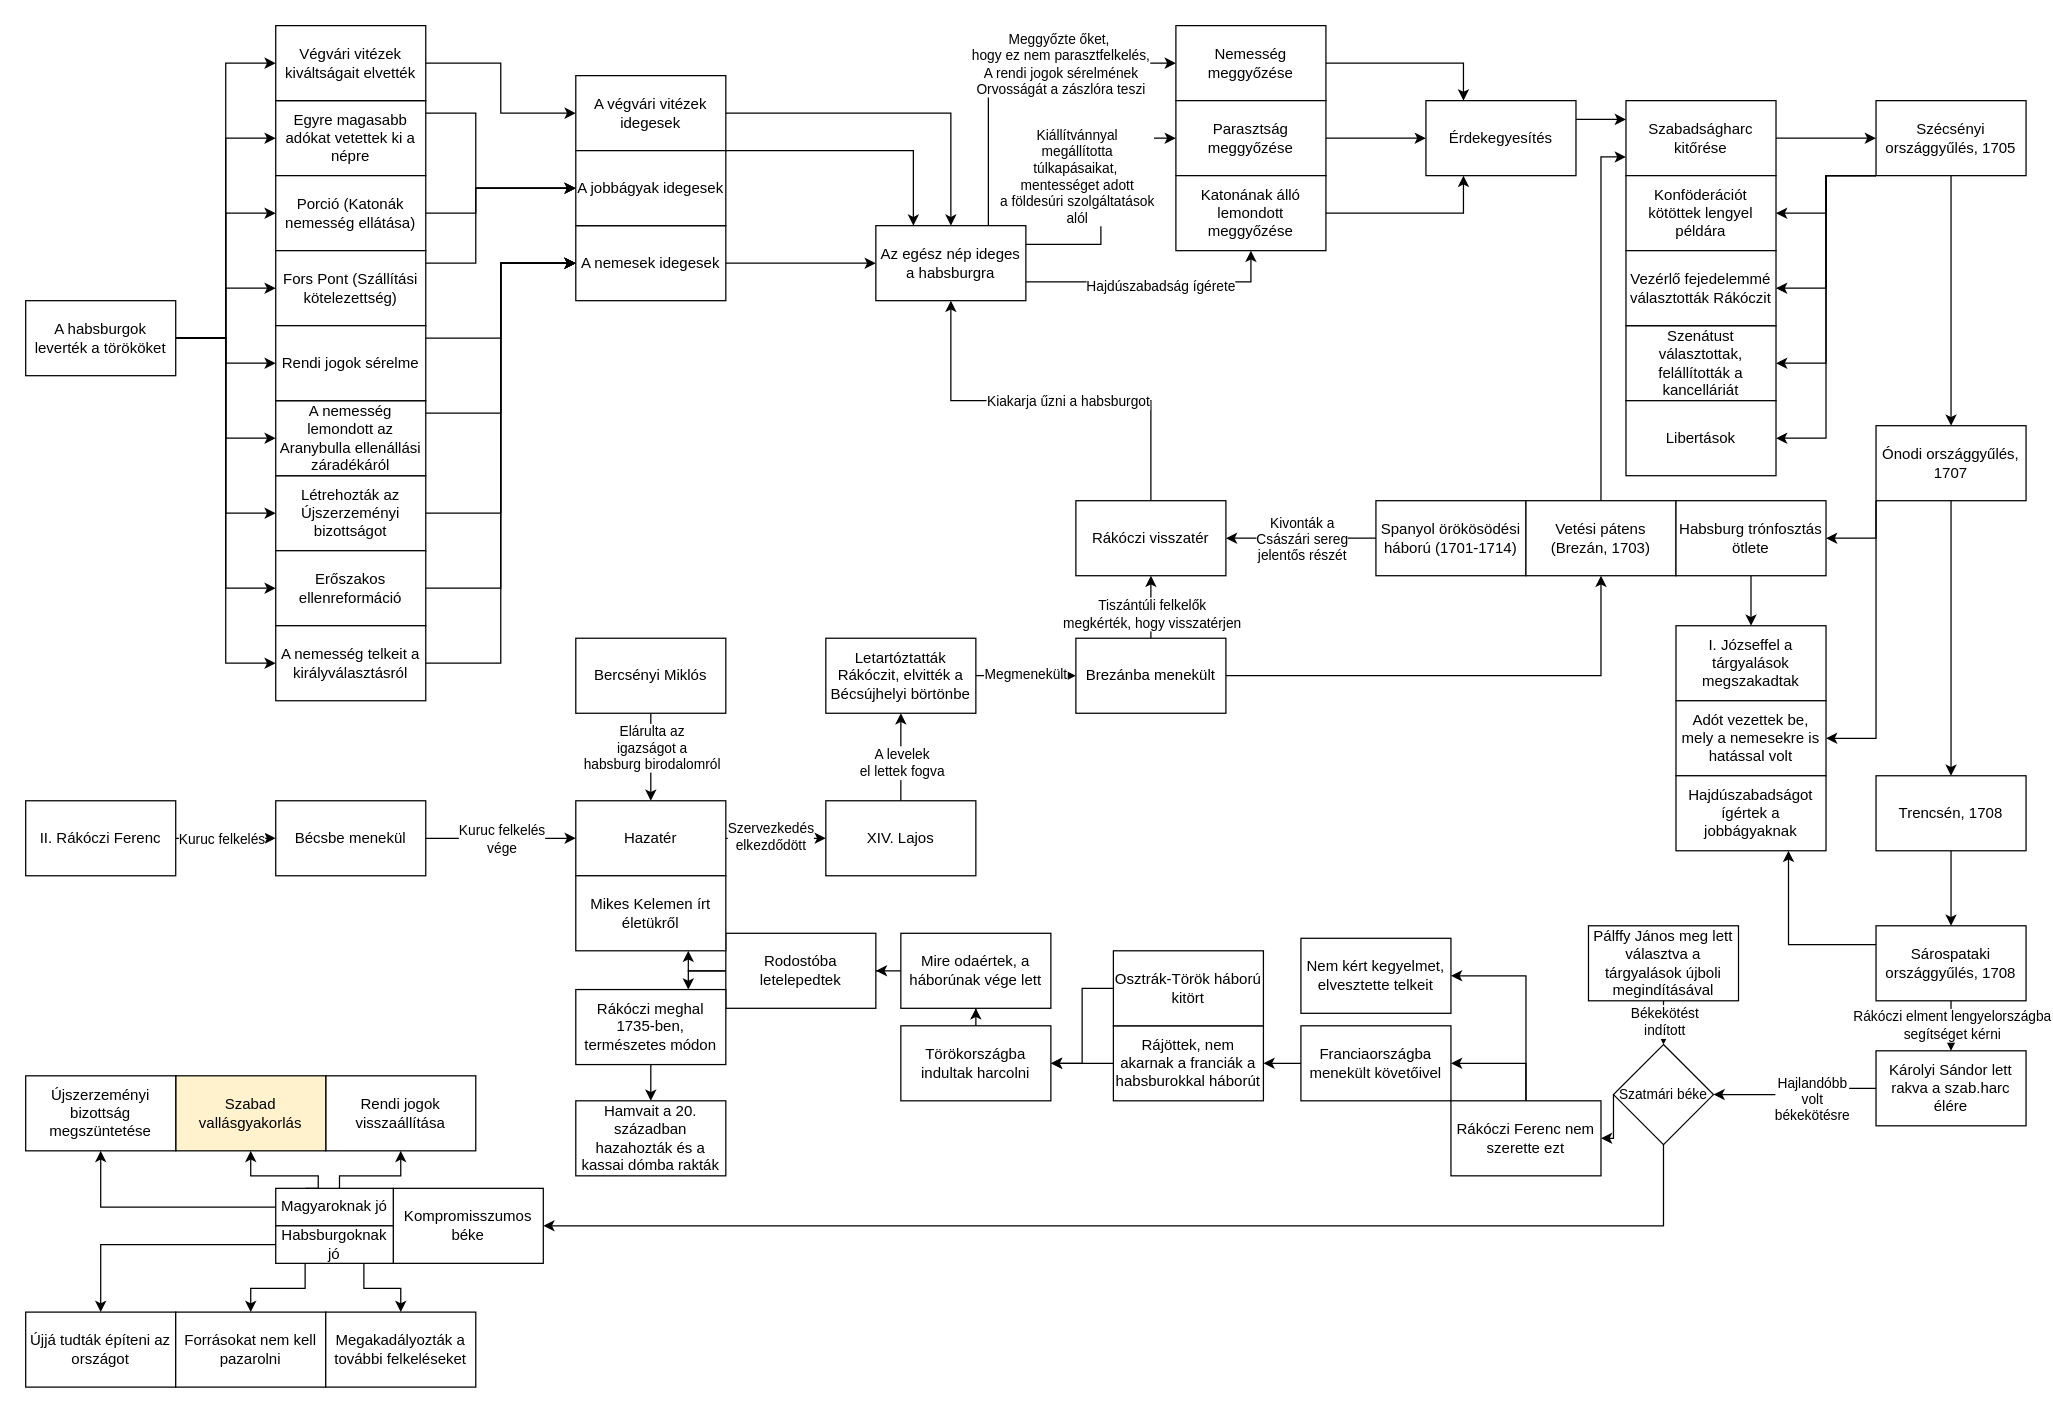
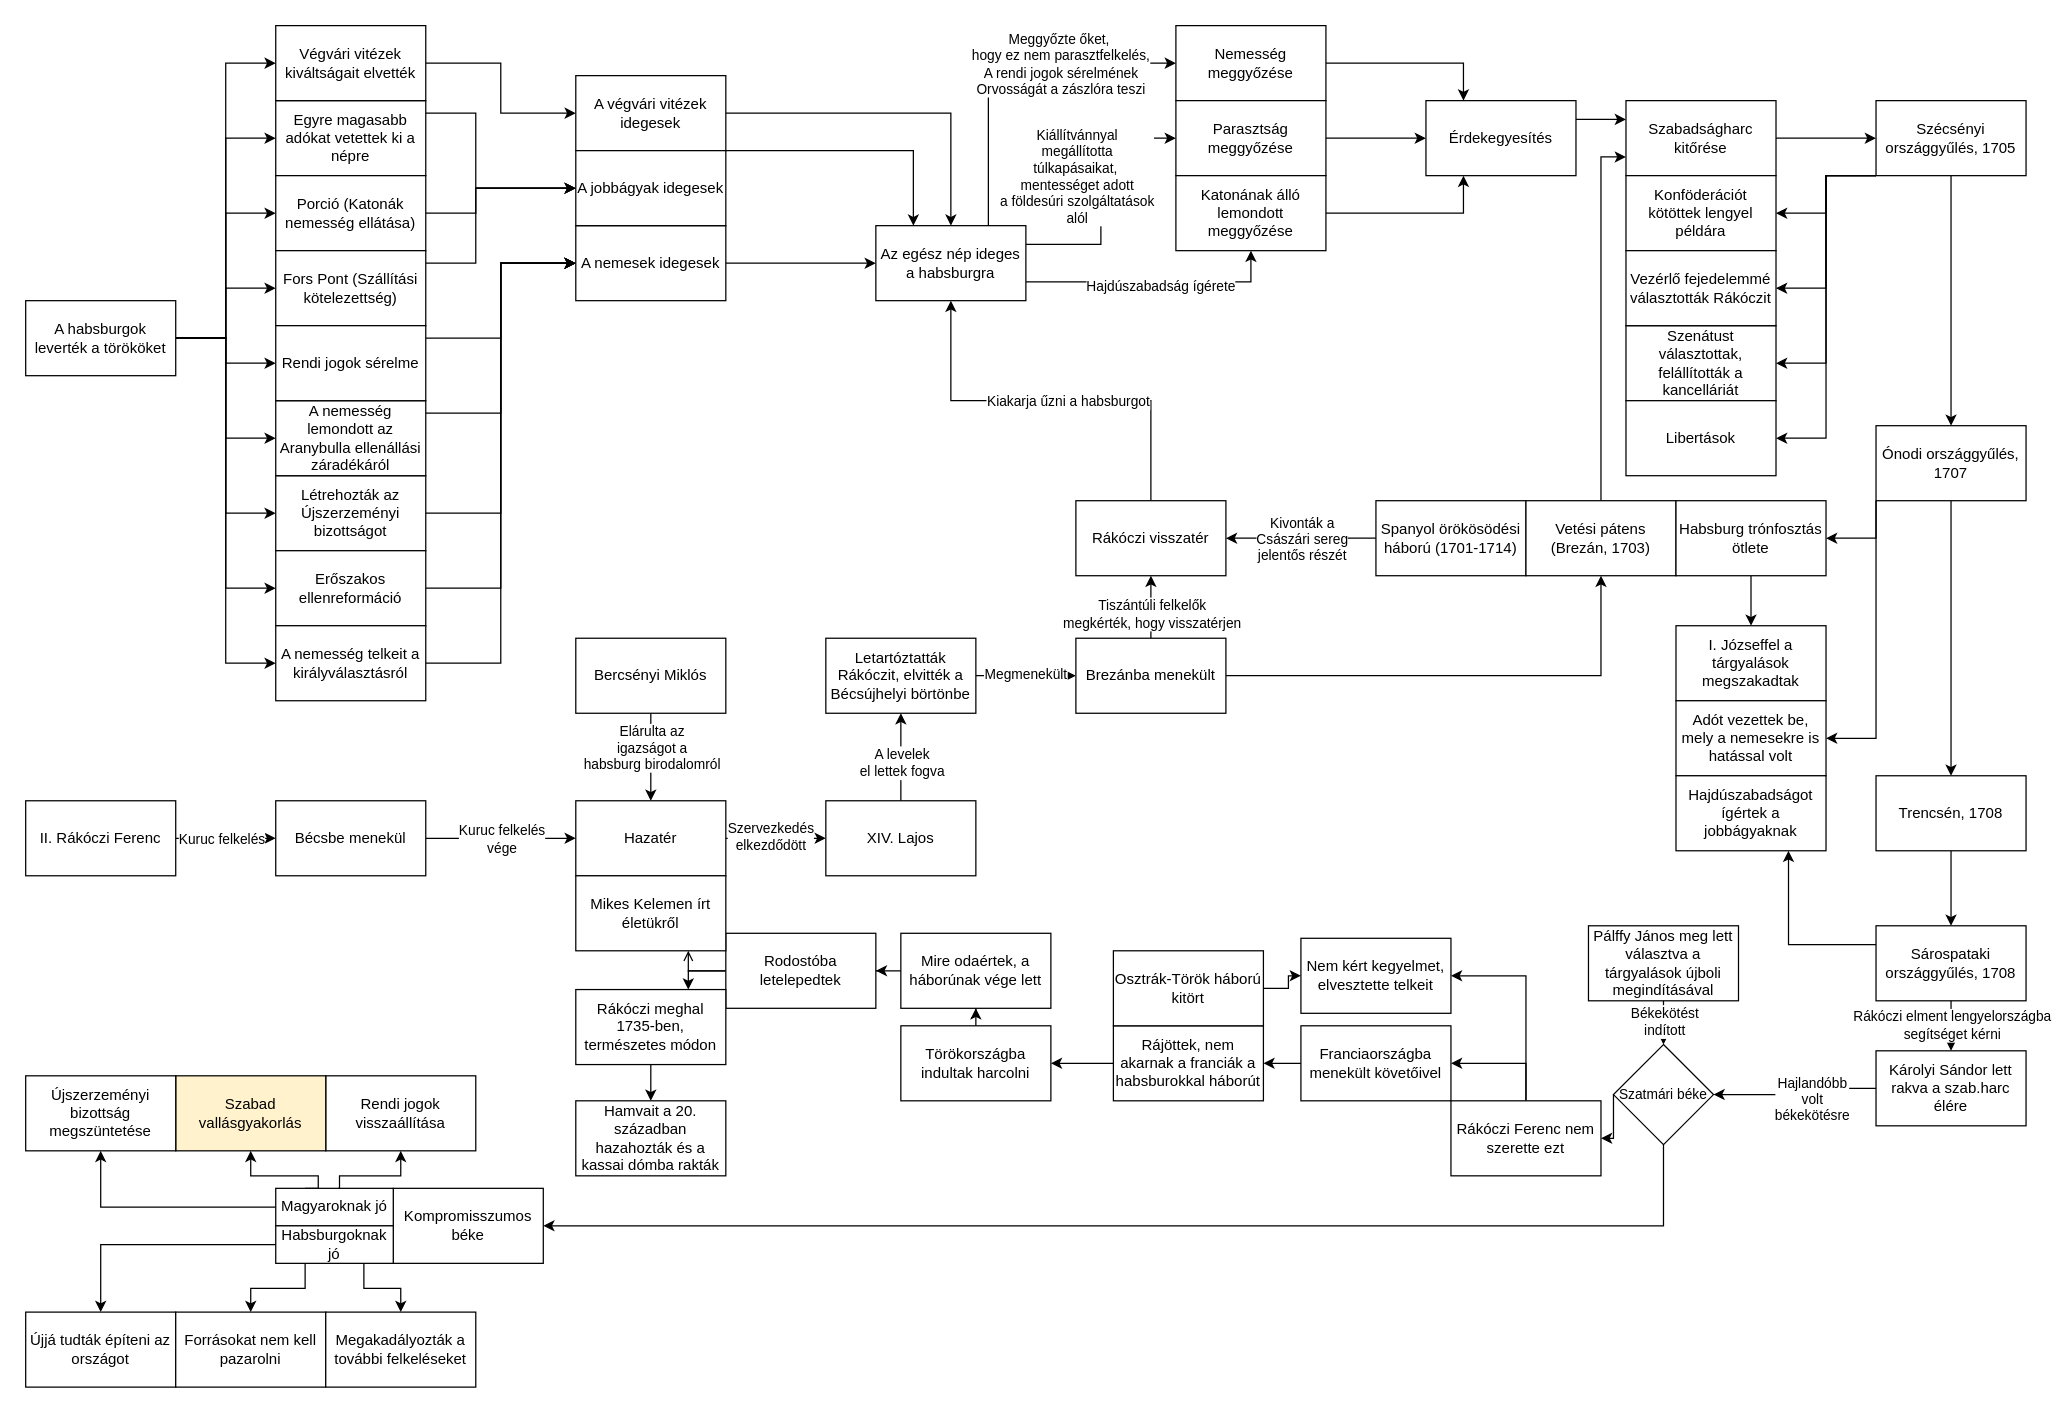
edge "Rodostóba letelepedtek" -> "Mikes Kelemen írt életükről": arrowhead classic -> open
edge "Osztrák-Török háború kitört" -> "Törökországba indultak harcolni": now "Osztrák-Török háború kitört" -> "Nem kért kegyelmet, elvesztette telkeit"
